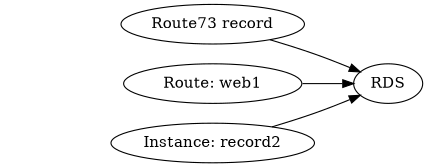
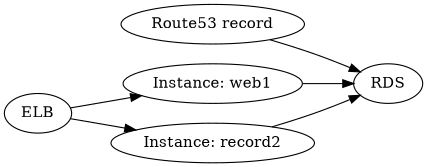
node "Route73 record": label "Route73 record" -> "Route53 record"
node "Route: web1": label "Route: web1" -> "Instance: web1"
node "ELB": added
